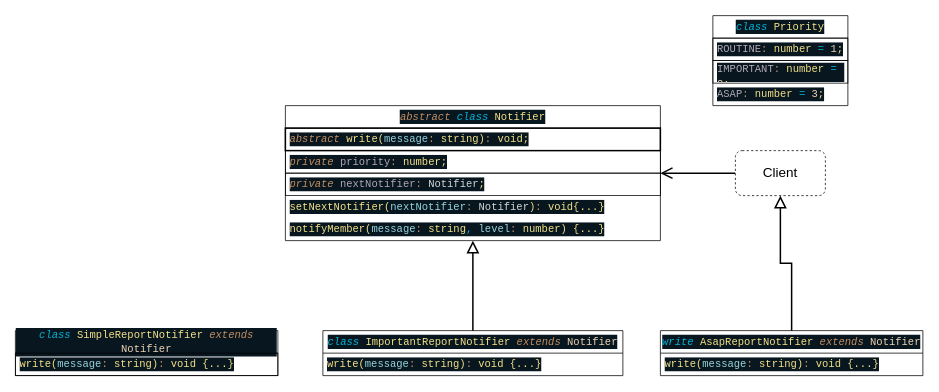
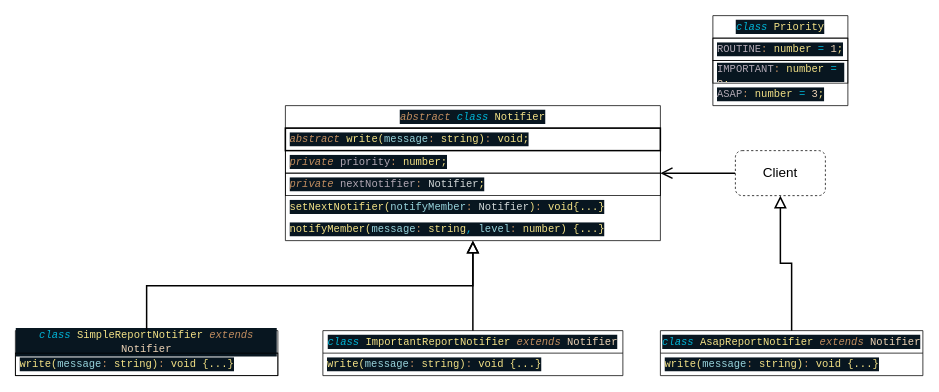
node "setNextNotifier(nextNotifier: Notifier): void{...}": label "setNextNotifier(nextNotifier: Notifier): void{...}" -> "setNextNotifier(notifyMember: Notifier): void{...}"
edge "class SimpleReportNotifier extends Notifier" -> "abstract class Notifier": added
node "write AsapReportNotifier extends Notifier": label "write AsapReportNotifier extends Notifier" -> "class AsapReportNotifier extends Notifier"
